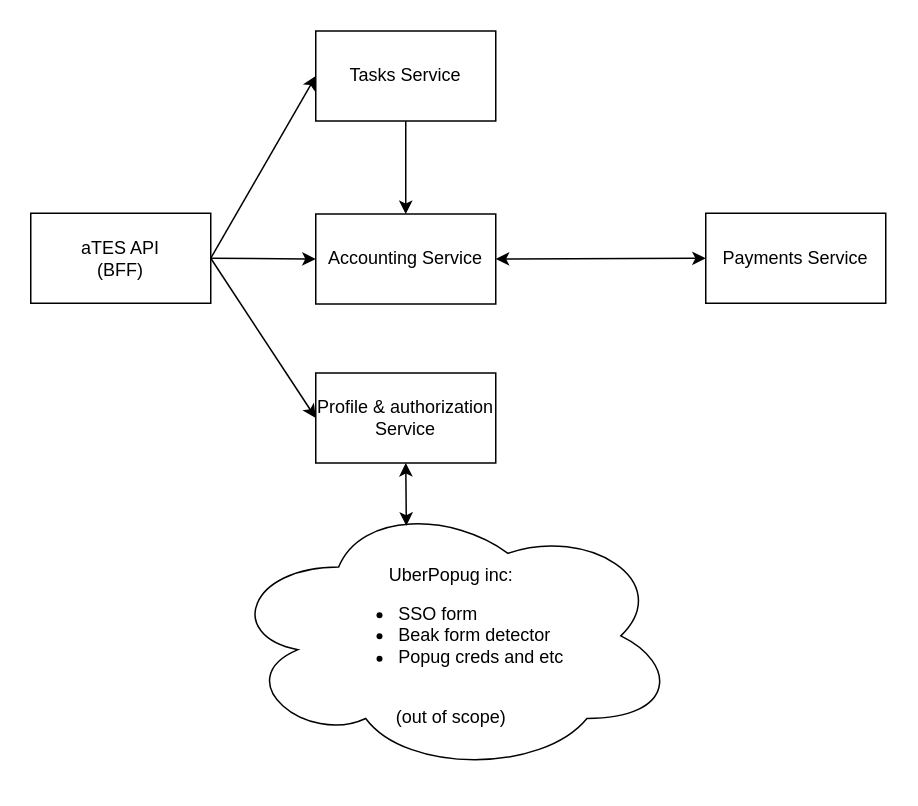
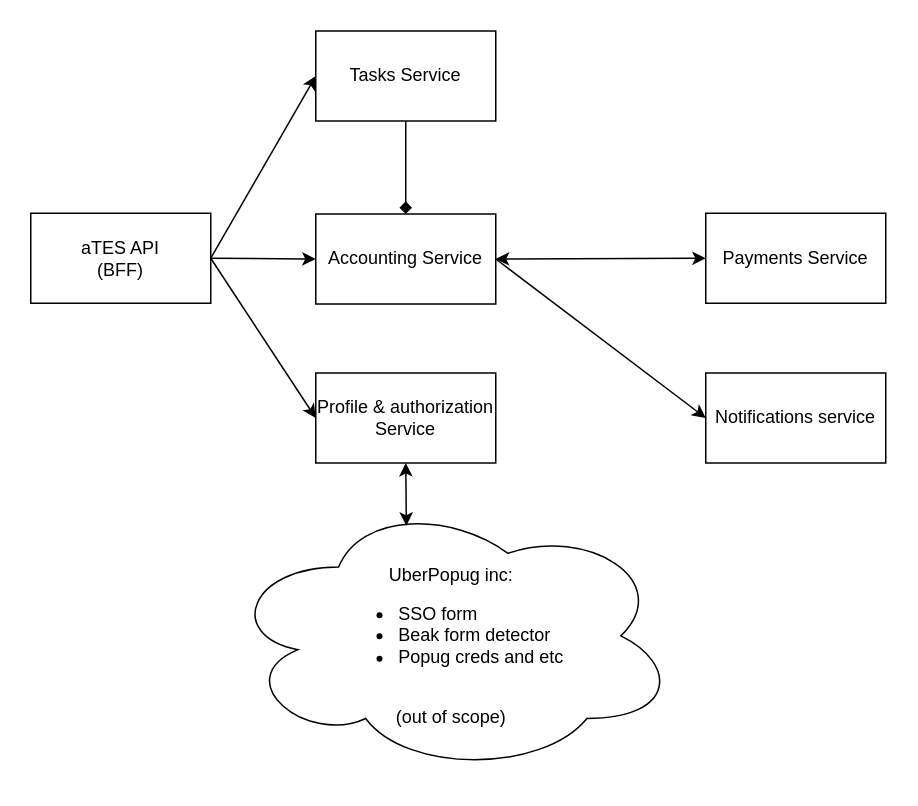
edge "Tasks Service" -> "Accounting Service": arrowhead classic -> diamond
edge "Accounting Service" -> "Notifications service": added
node "Notifications service": added
